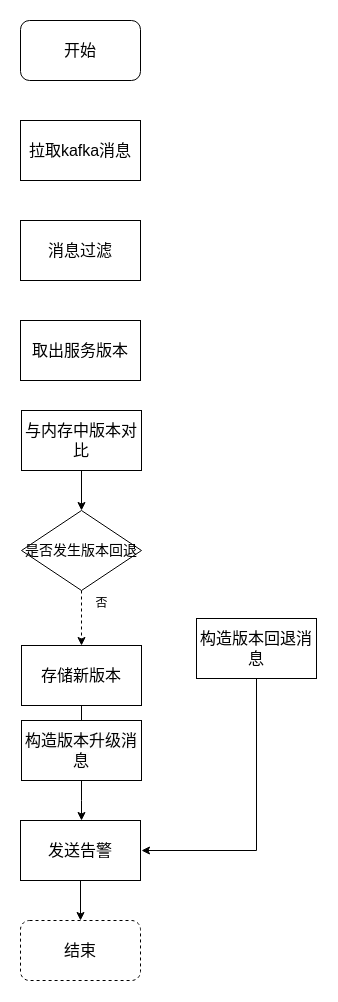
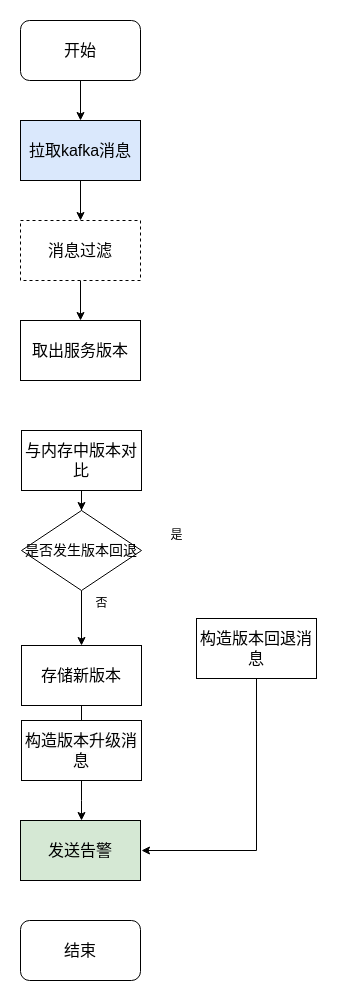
edge "开始" -> "拉取kafka消息": added
node "拉取kafka消息": fillcolor #ffffff -> #dae8fc
edge "拉取kafka消息" -> "消息过滤": added
node "消息过滤": style solid -> dashed
edge "消息过滤" -> "取出服务版本": added
node "与内存中版本对比": moved (82, 441) -> (82, 461)
node "是": added
edge "是否发生版本回退" -> "存储新版本": style dashed -> solid
node "发送告警": fillcolor #ffffff -> #d5e8d4
edge "发送告警" -> "结束": removed
node "结束": style dashed -> solid
